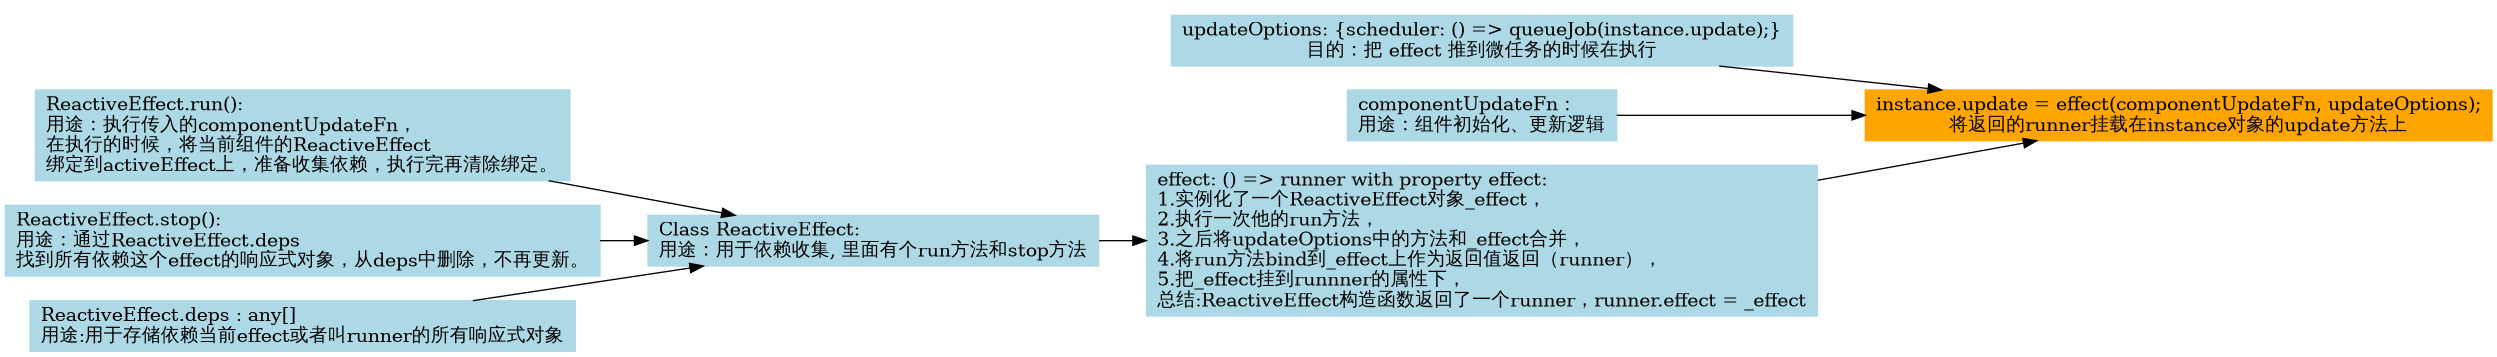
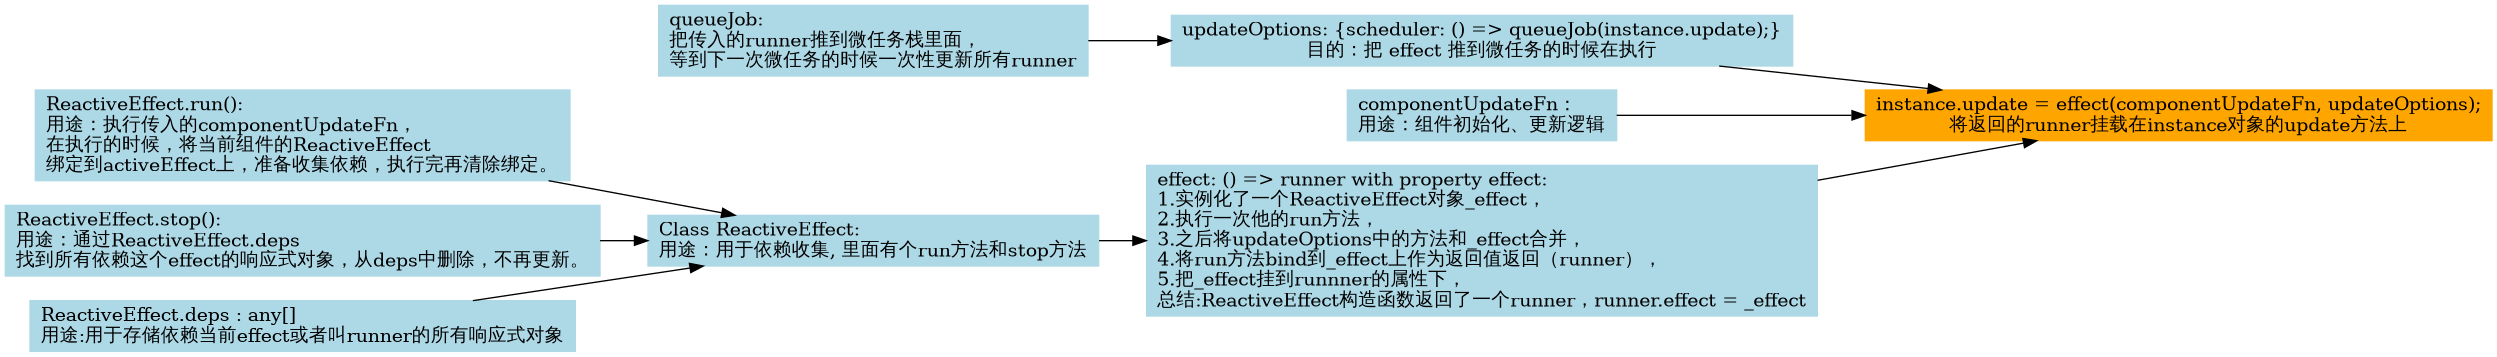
node "queueJob: 把传入的runner推到微任务栈里面， 等到下一次微任务的时候一次性更新所有runner": added
